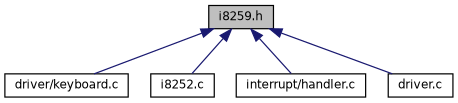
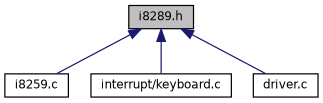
node "i8259.h": label "i8259.h" -> "i8289.h"
node "driver/keyboard.c": removed
node "i8252.c": label "i8252.c" -> "i8259.c"
node "interrupt/handler.c": label "interrupt/handler.c" -> "interrupt/keyboard.c"
